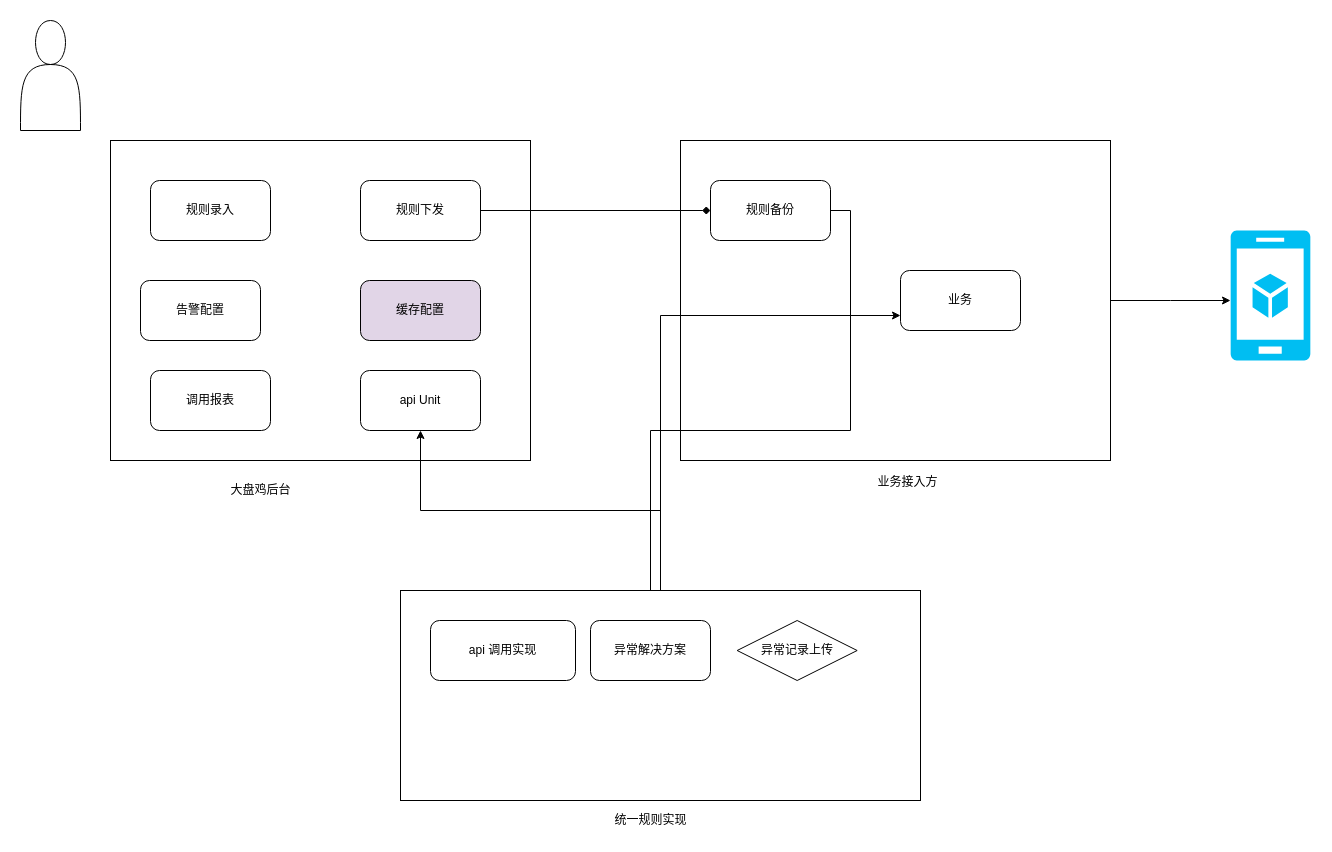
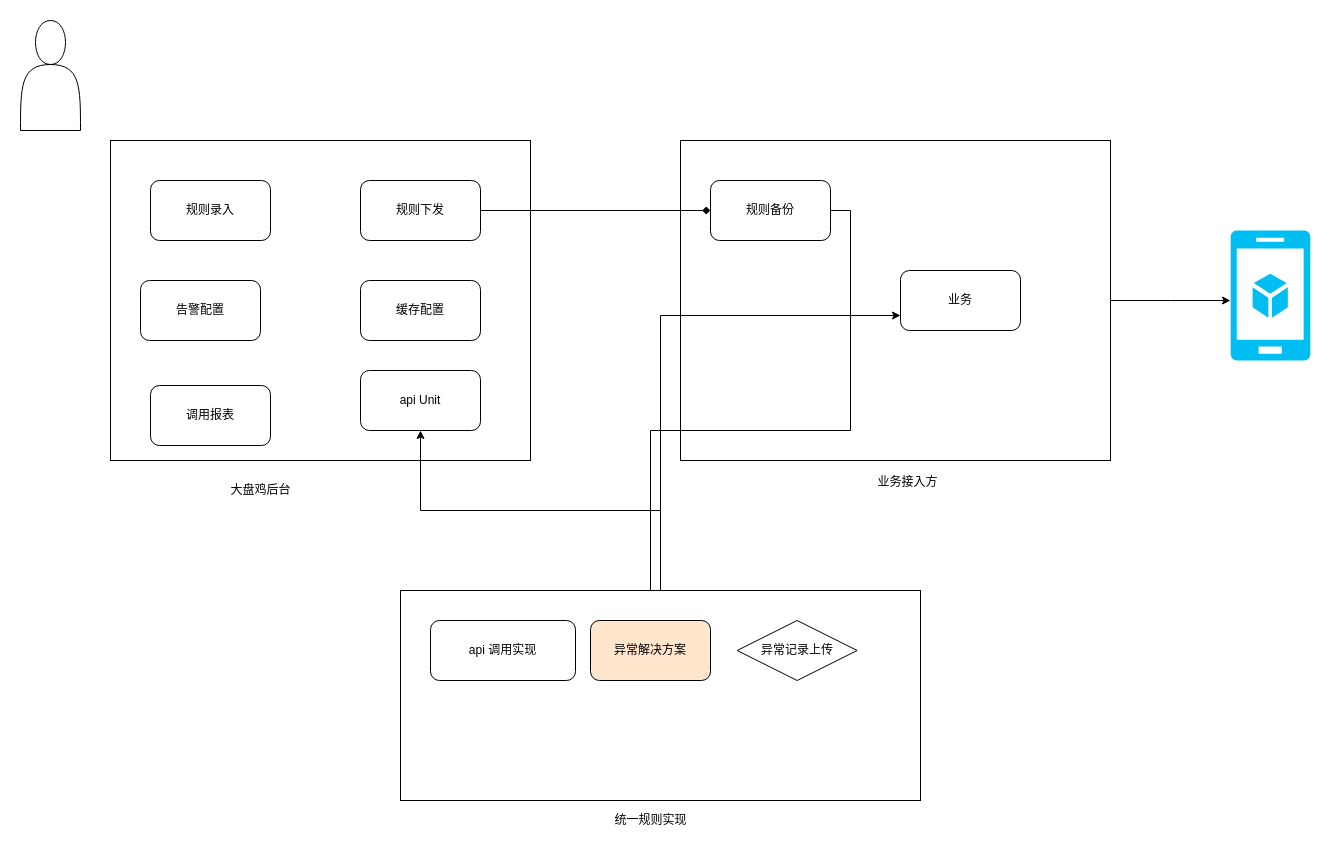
node "缓存配置": fillcolor #e1d5e7 -> #ffffff
node "调用报表": moved (211, 401) -> (211, 416)
node "异常解决方案": fillcolor #ffffff -> #ffe6cc
